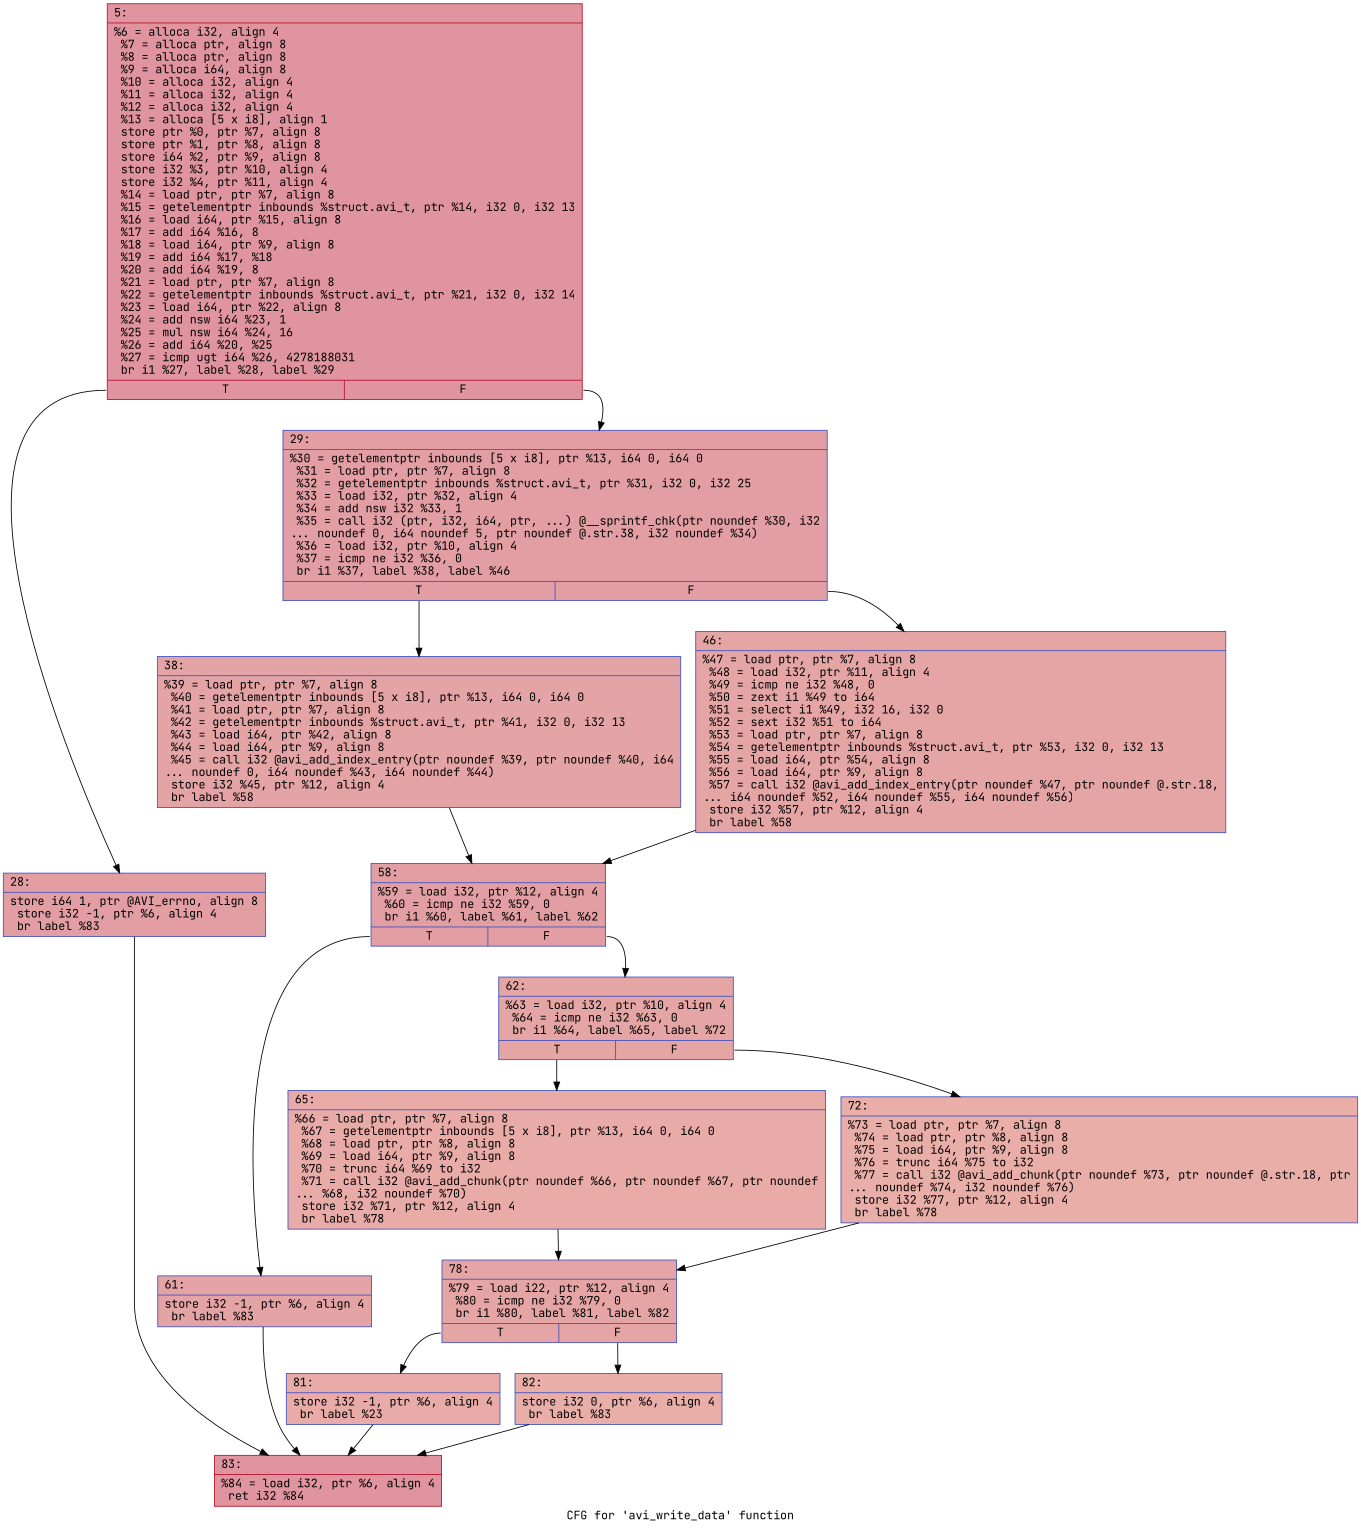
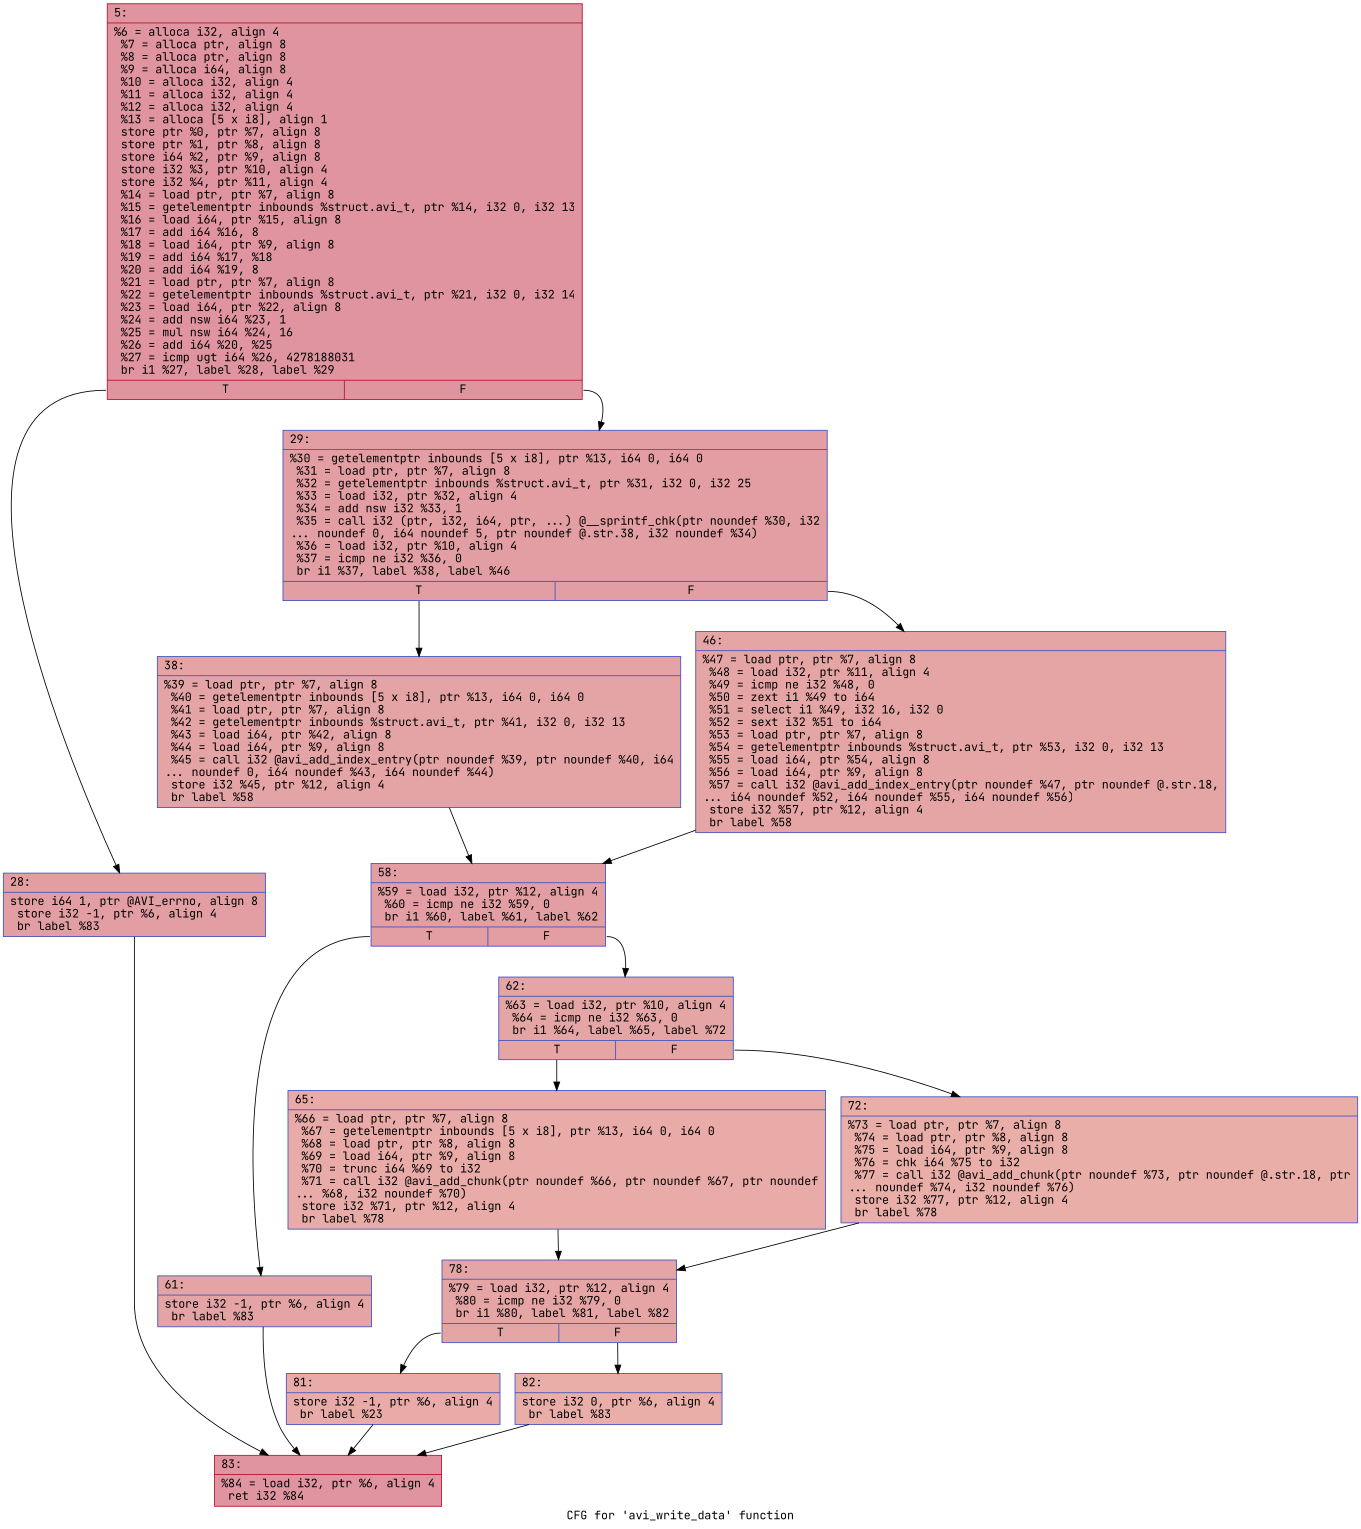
node "72:": text "%76 = trunc i64 %75 to i32" -> "%76 = chk i64 %75 to i32"
node "78:": text "%79 = load i22, ptr %12, align 4" -> "%79 = load i32, ptr %12, align 4"
